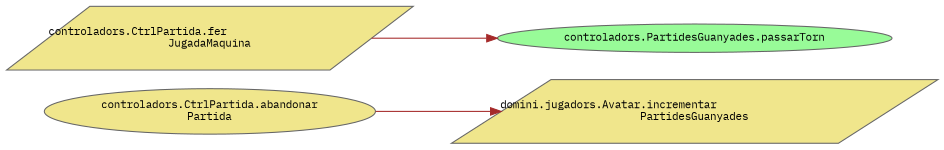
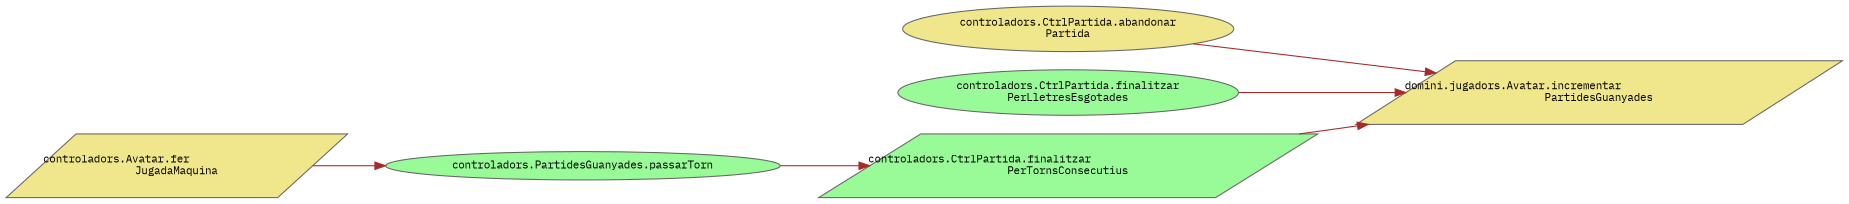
node "controladors.CtrlPartida.fer JugadaMaquina": label "controladors.CtrlPartida.fer JugadaMaquina" -> "controladors.Avatar.fer JugadaMaquina"
node "controladors.CtrlPartida.finalitzar PerLletresEsgotades": added
node "controladors.CtrlPartida.finalitzar PerTornsConsecutius": added
